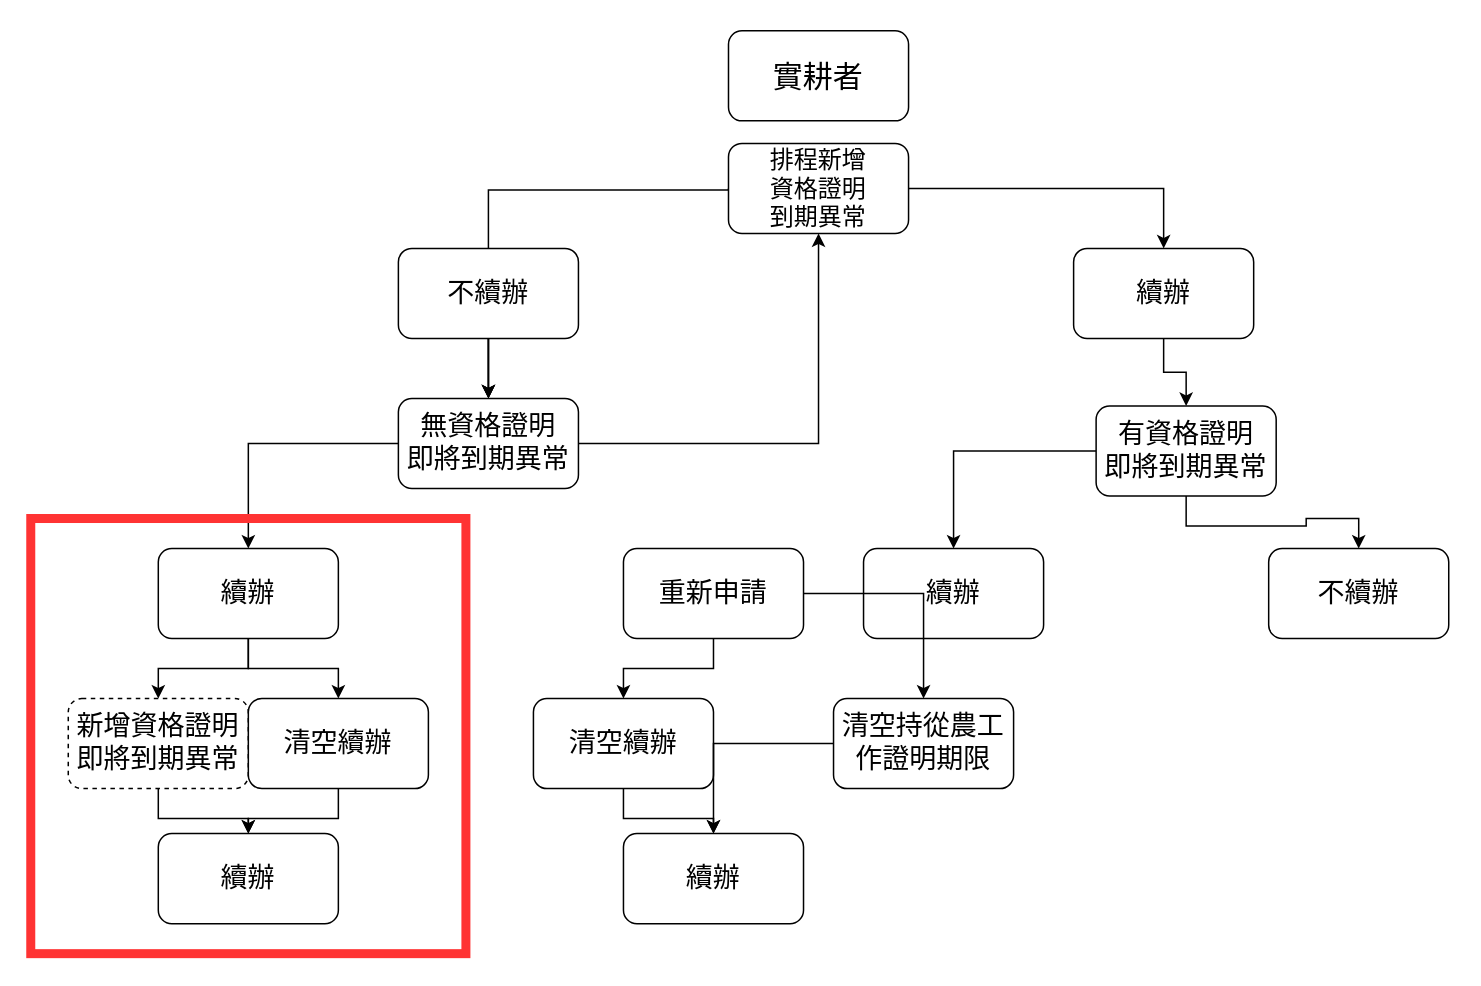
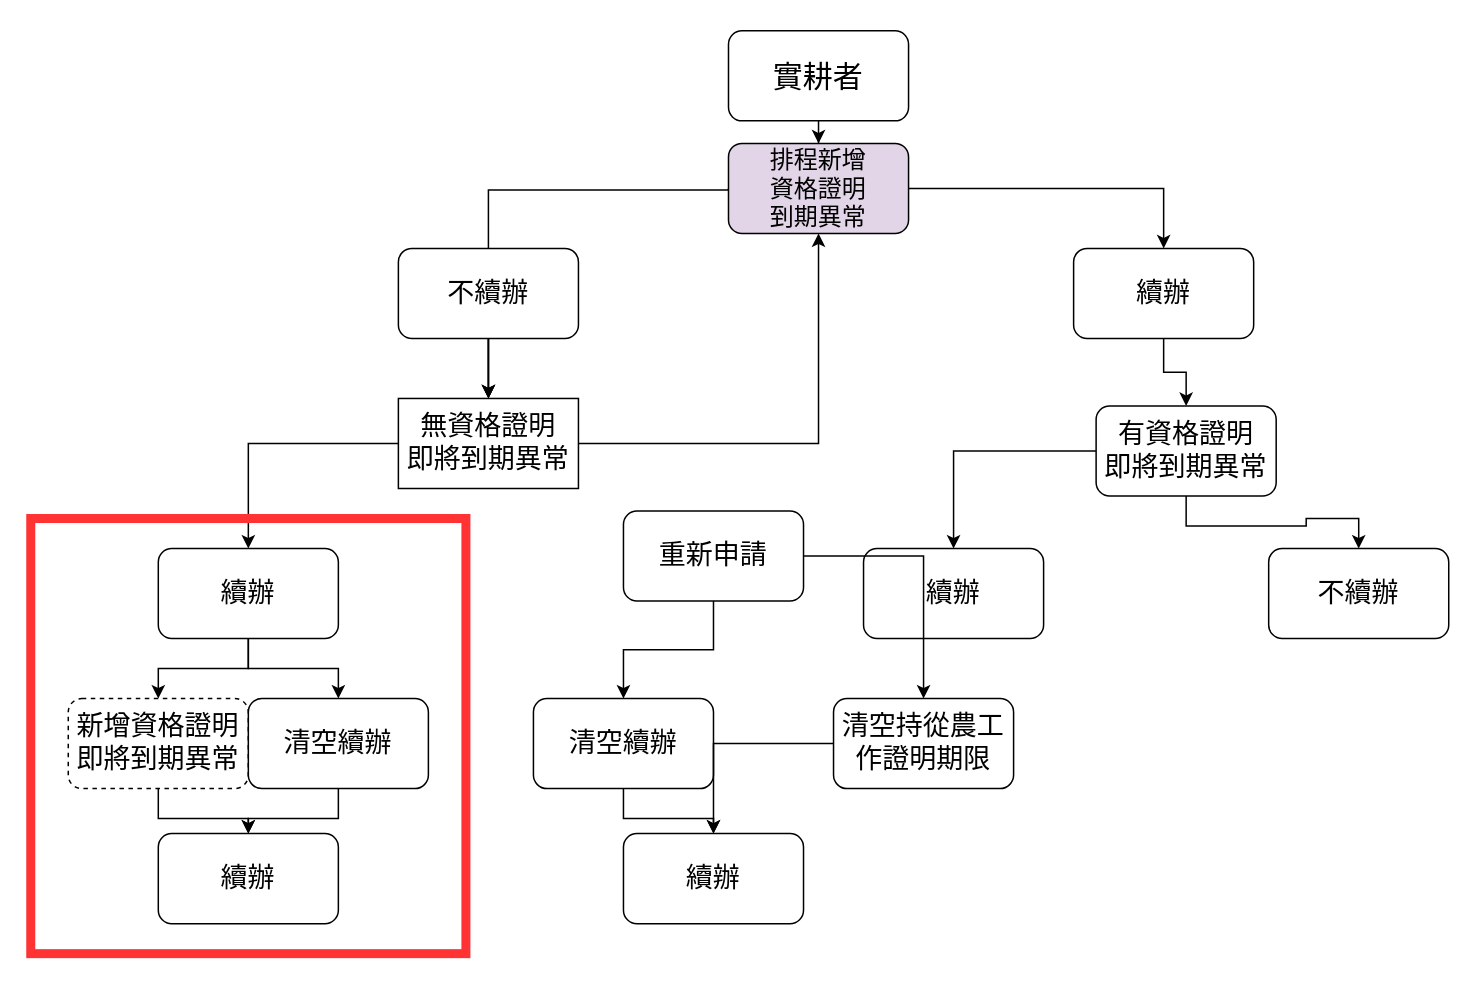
edge "實耕者" -> "排程新增 資格證明 到期異常": added
node "排程新增 資格證明 到期異常": fillcolor #ffffff -> #e1d5e7
node "無資格證明 即將到期異常": shape rounded rectangle -> rectangle
node "重新申請": moved (713, 593) -> (713, 556)
